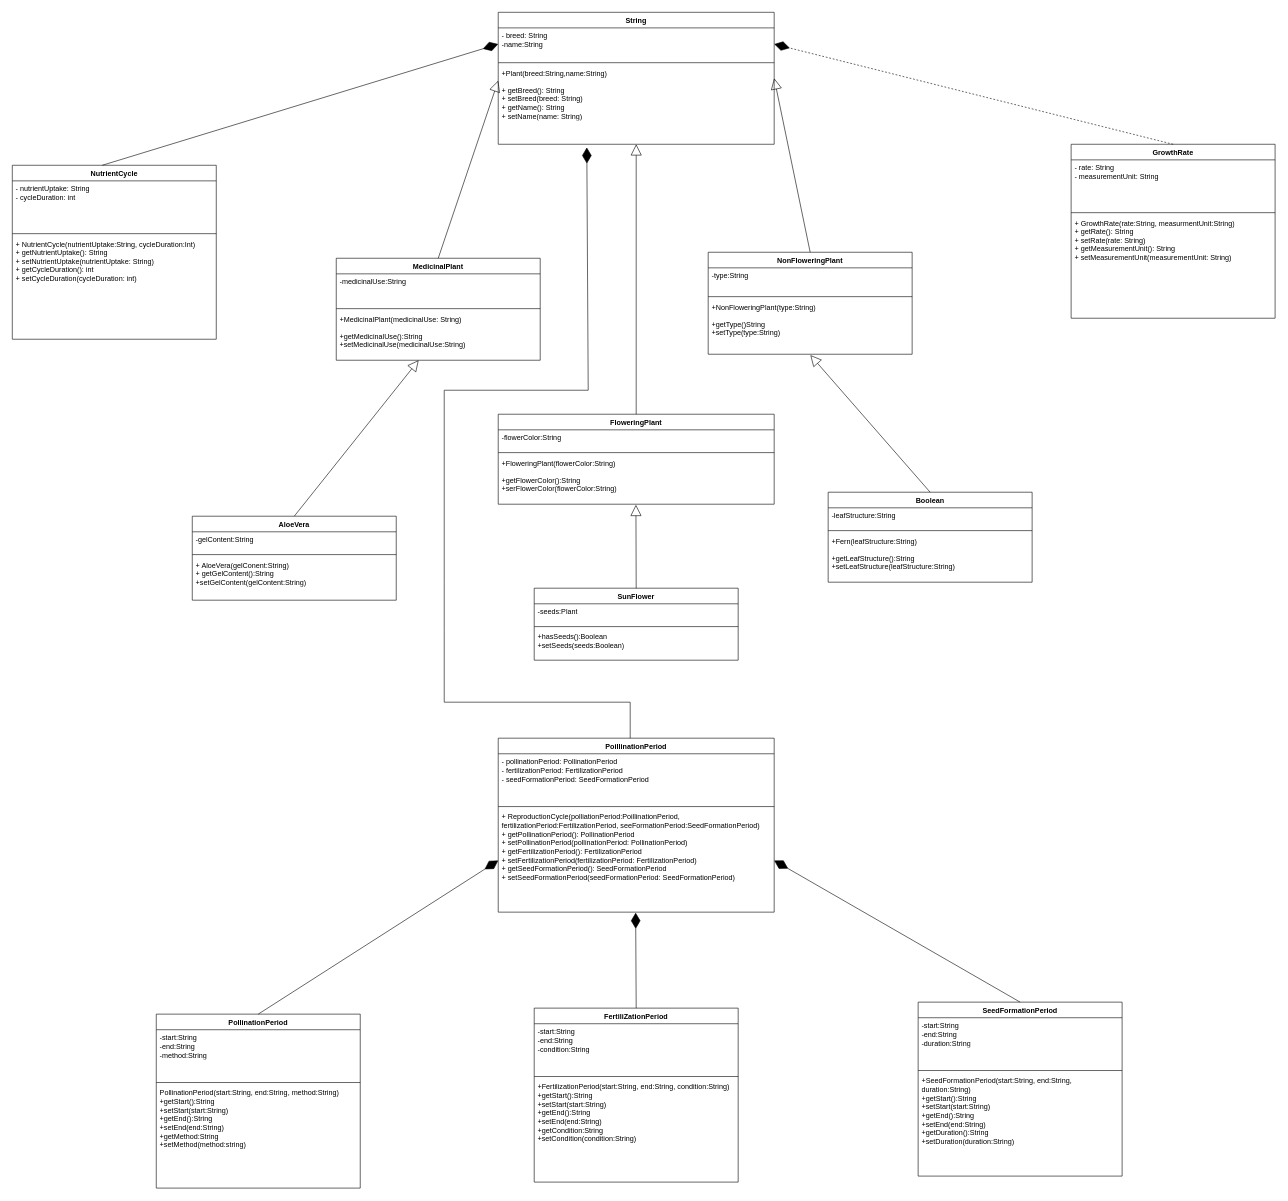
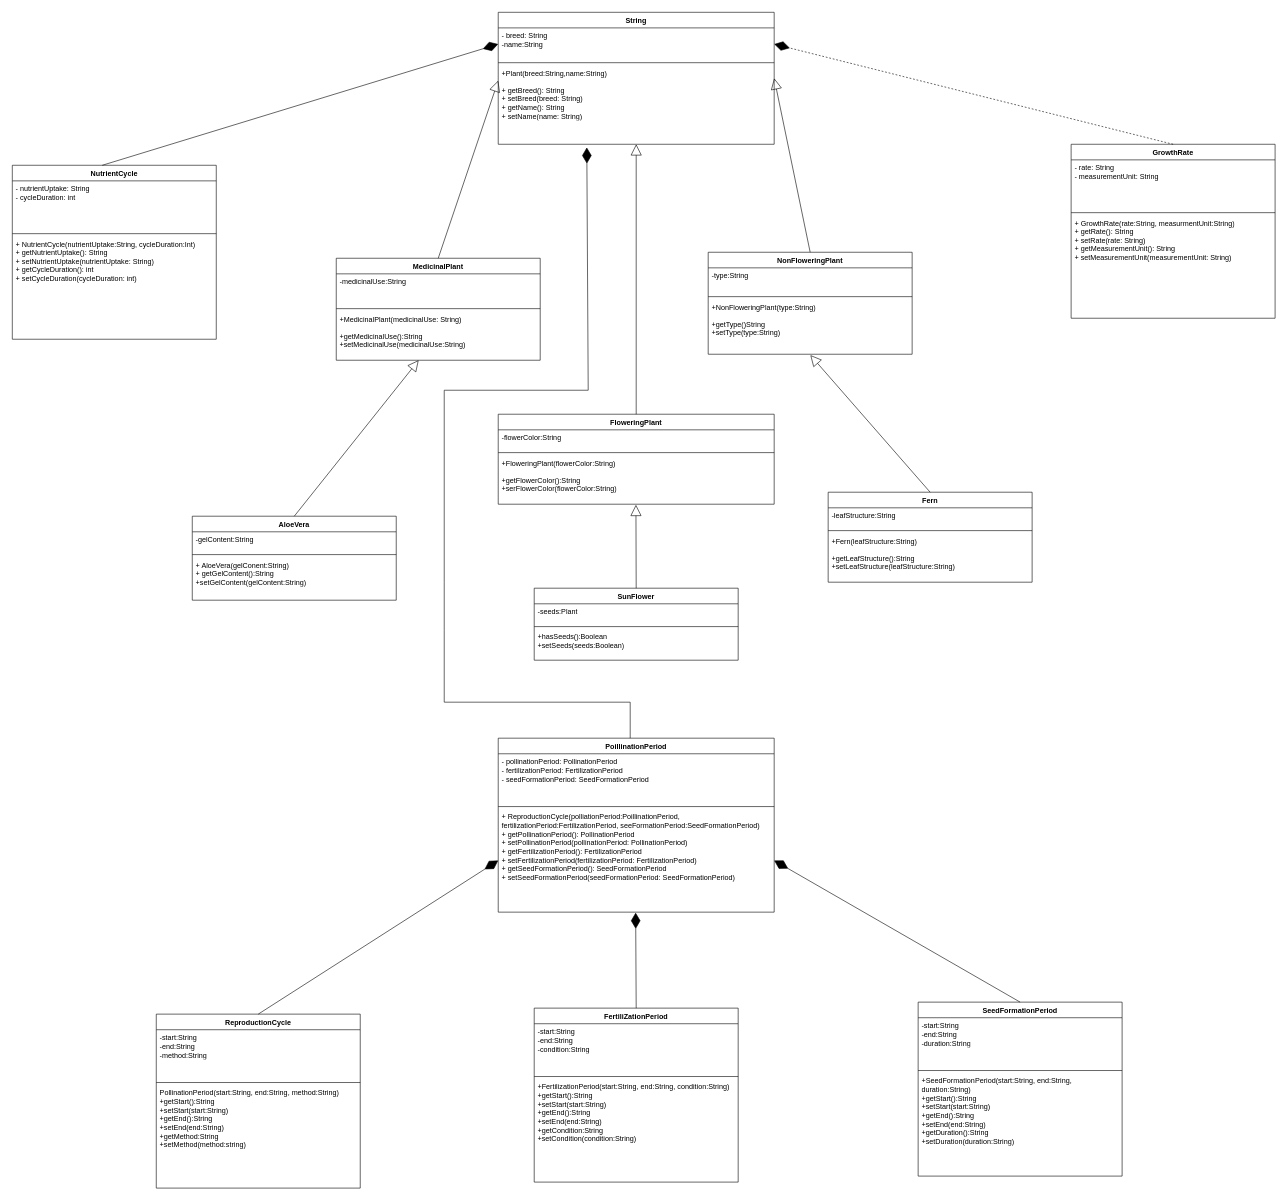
node "Boolean": label "Boolean" -> "Fern"
node "PollinationPeriod": label "PollinationPeriod" -> "ReproductionCycle"
